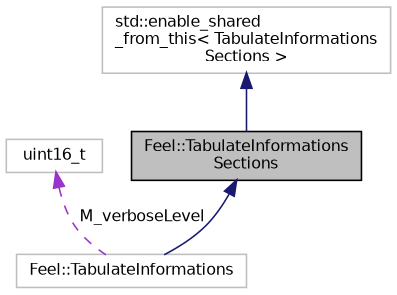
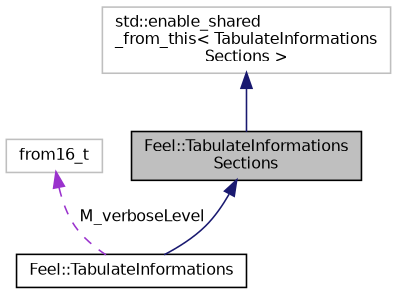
node "uint16_t": label "uint16_t" -> "from16_t"
node "Feel::TabulateInformations": color grey75 -> black
